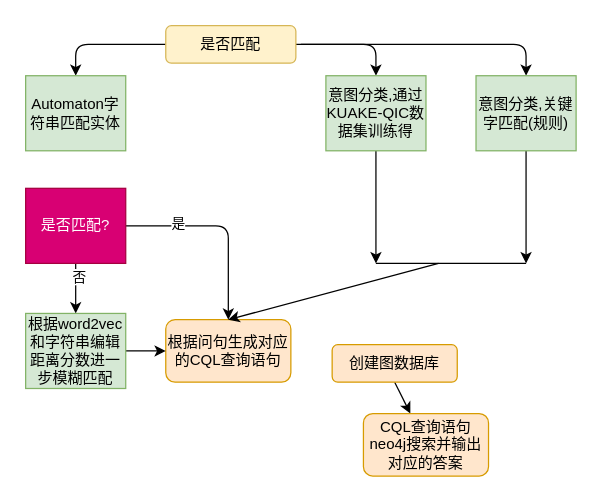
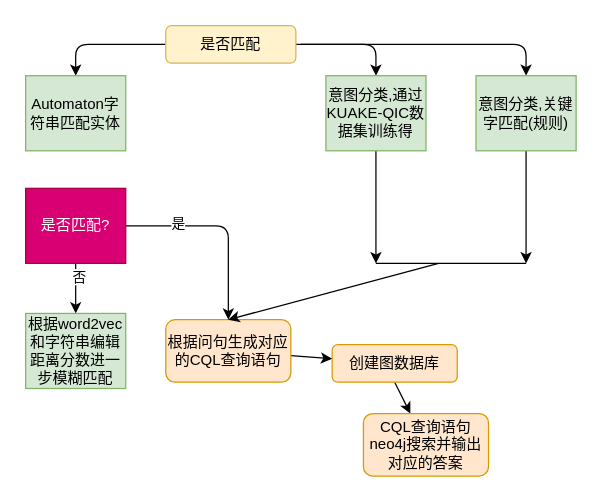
edge "根据word2vec和字符串编辑距离分数进一步模糊匹配" -> "根据问句生成对应的CQL查询语句": removed
edge "根据问句生成对应的CQL查询语句" -> "创建图数据库": added
